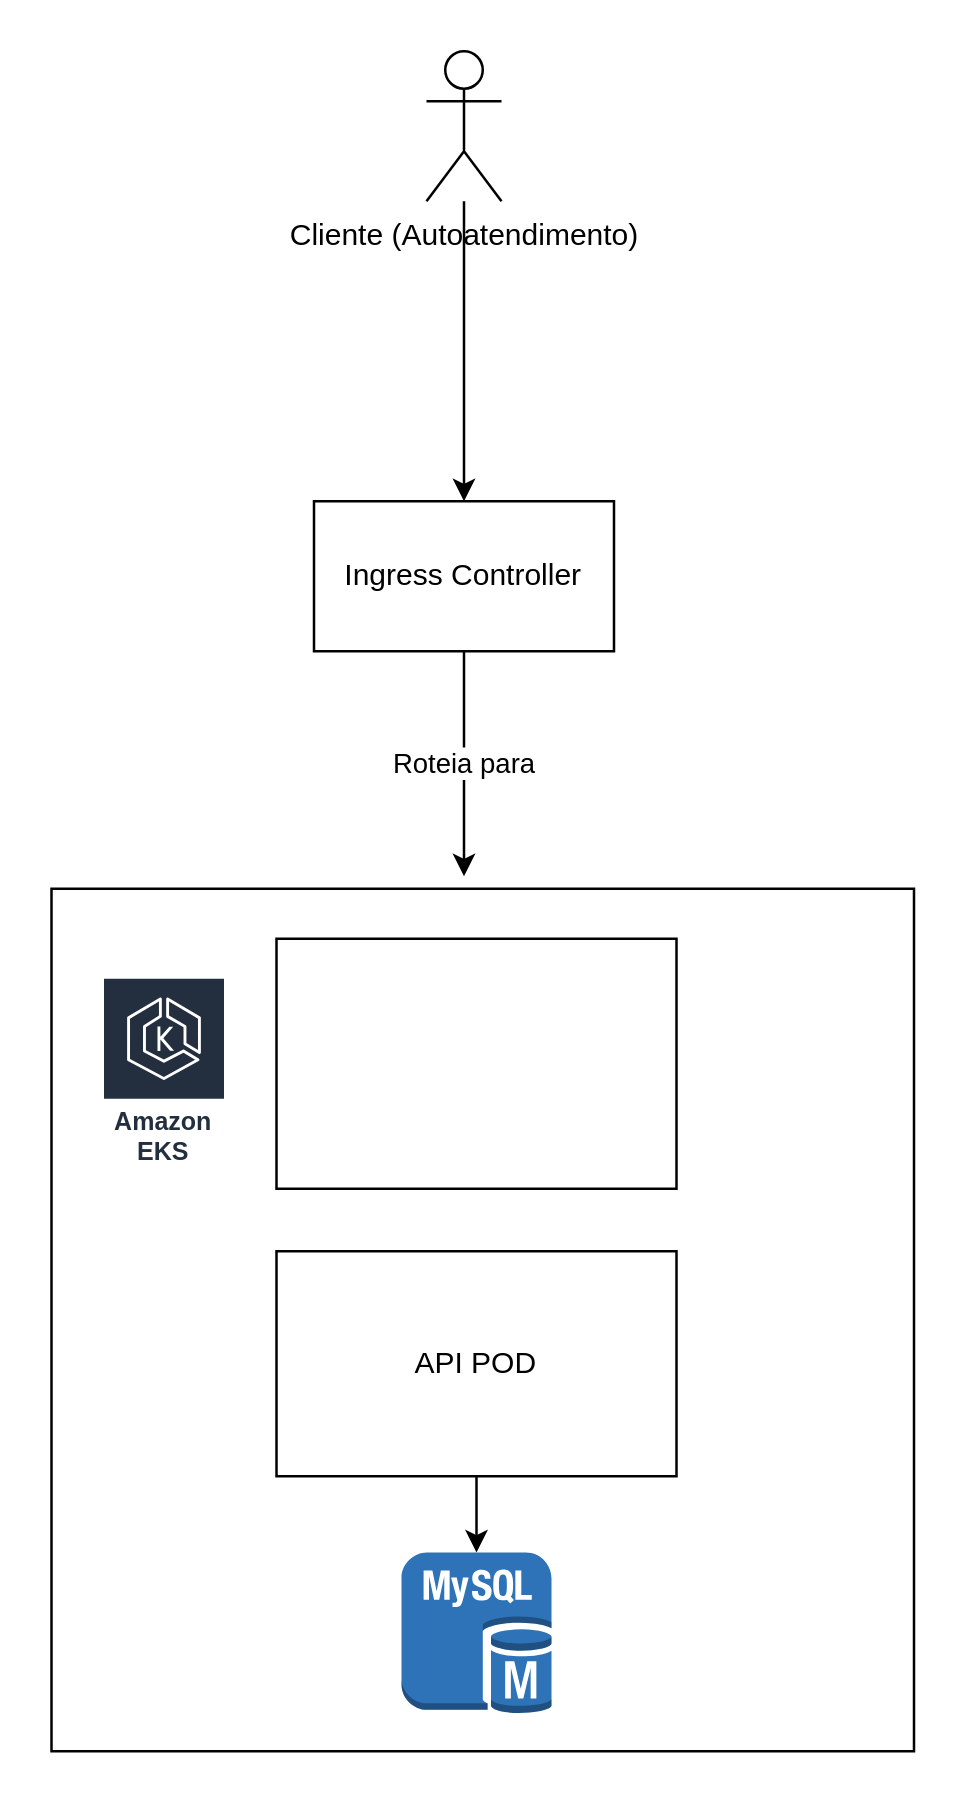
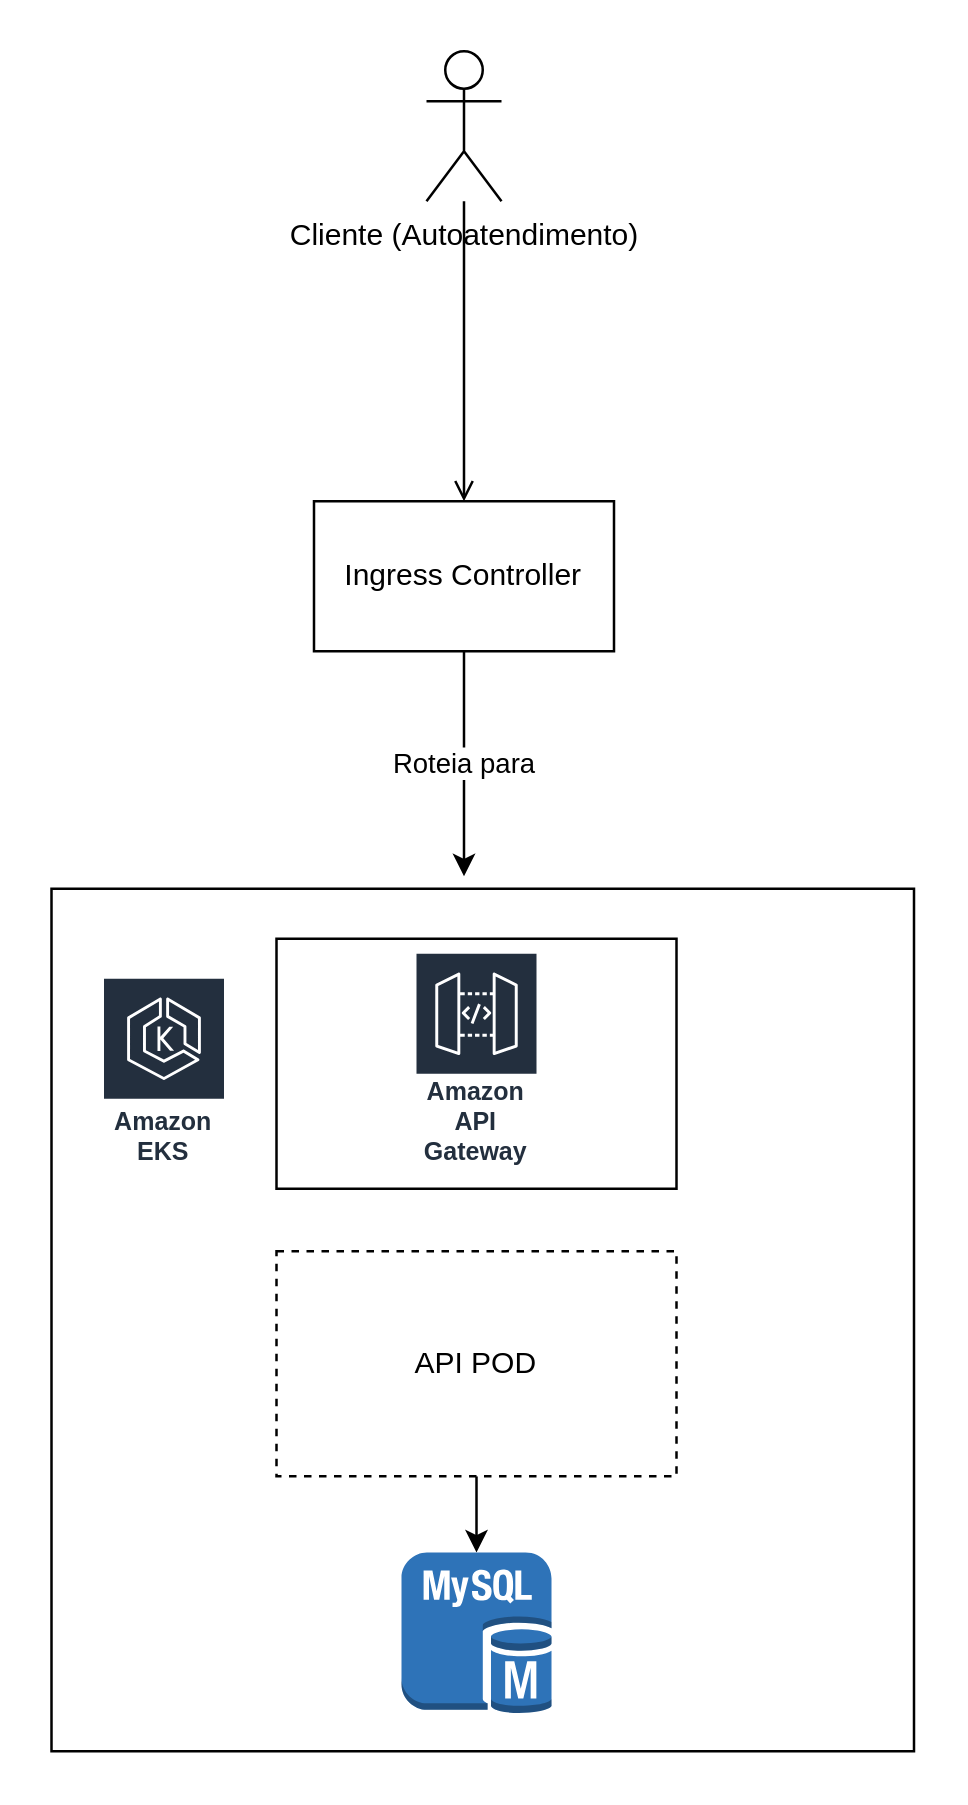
edge "Cliente (Autoatendimento)" -> "Ingress Controller": arrowhead classic -> open
node "Amazon API Gateway": added
node "API POD": style solid -> dashed
